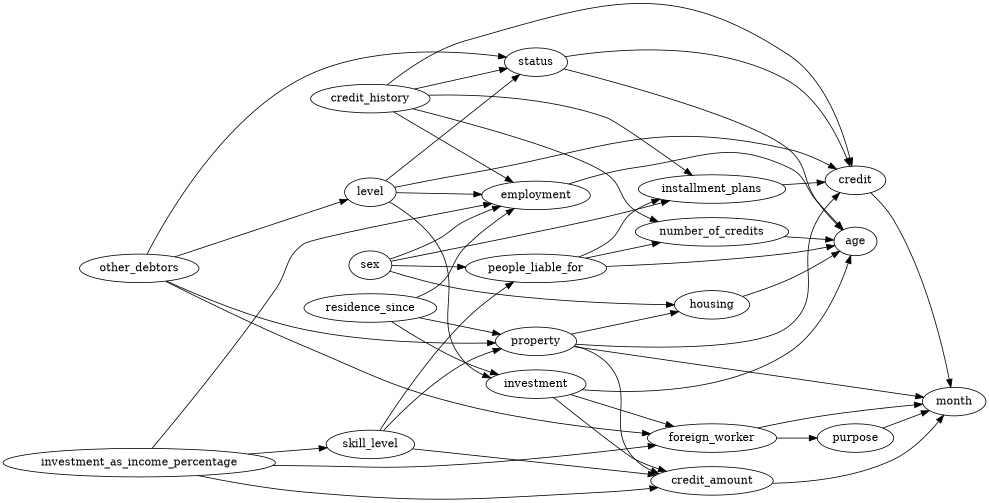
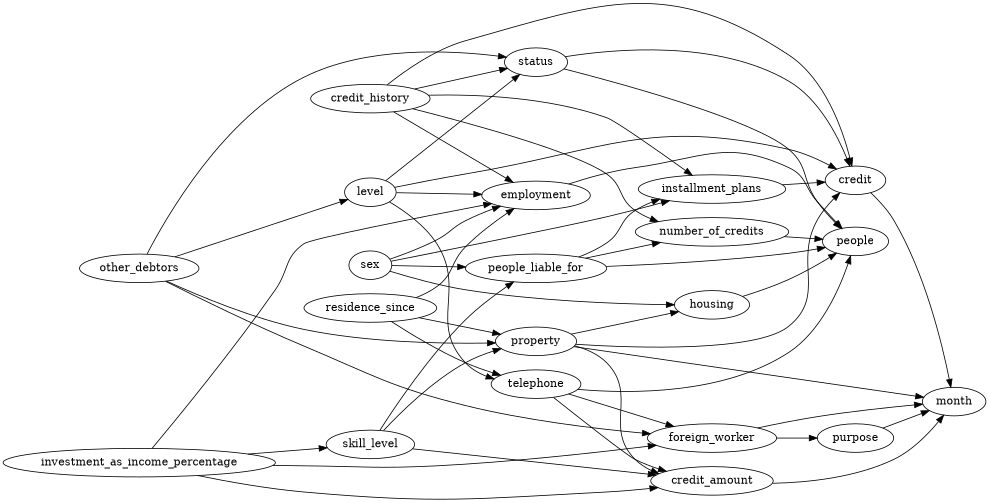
node "age": label "age" -> "people"
node "investment": label "investment" -> "telephone"
